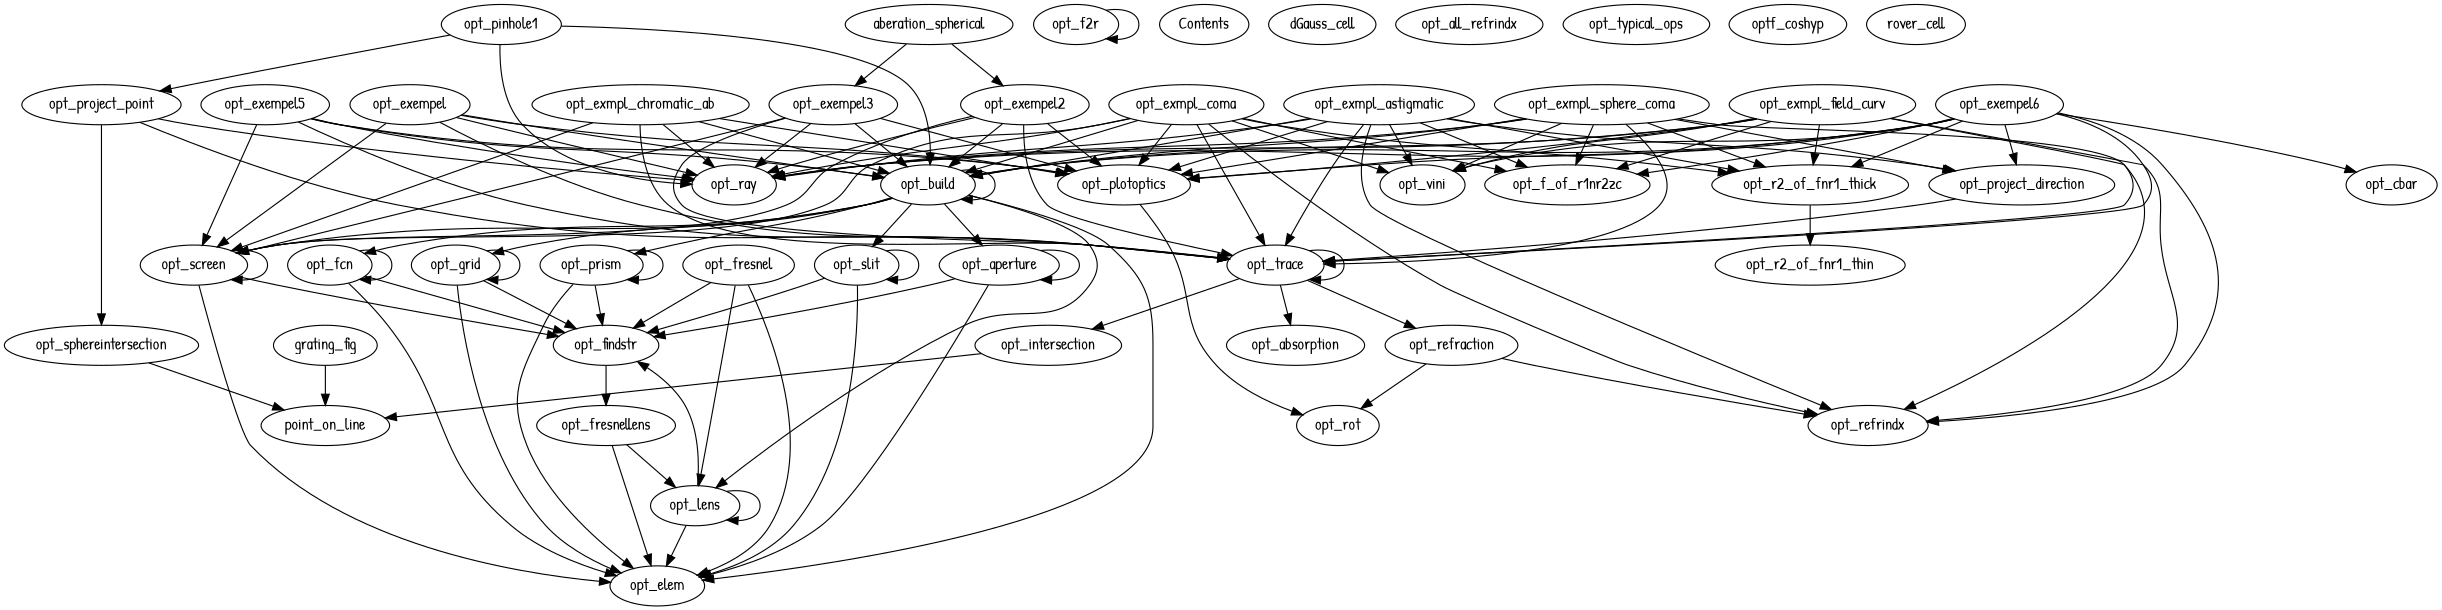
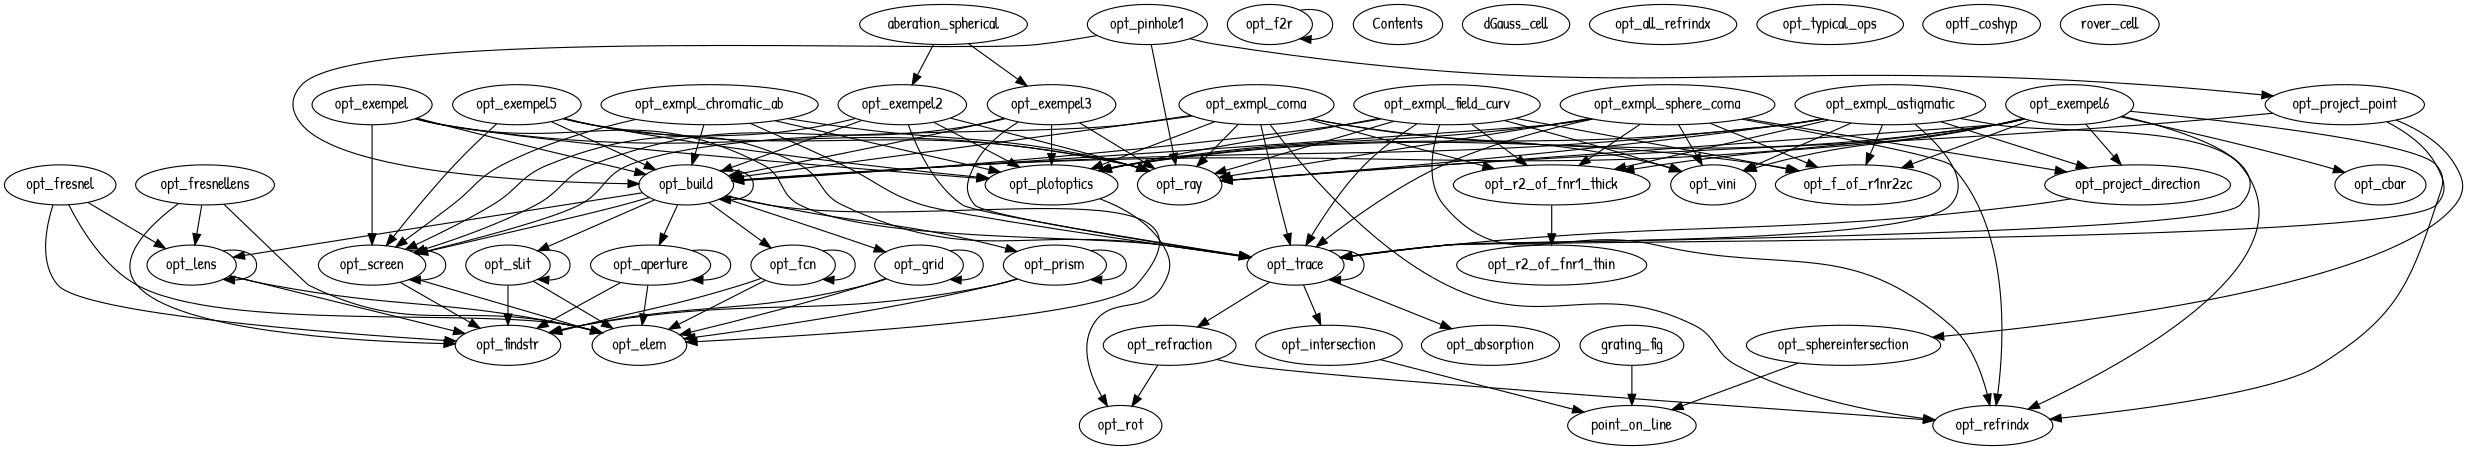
edge "opt_findstr" -> "opt_fresnellens": reversed
